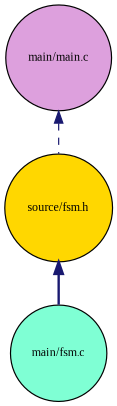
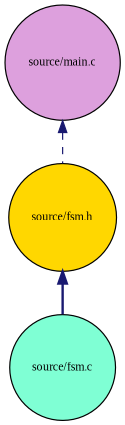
node "main/main.c": label "main/main.c" -> "source/main.c"
node "main/fsm.c": label "main/fsm.c" -> "source/fsm.c"
